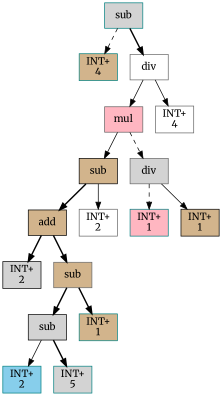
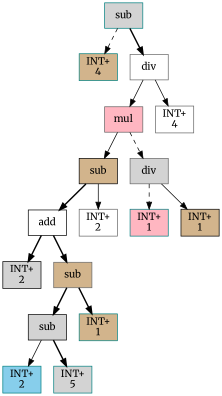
node "add": fillcolor tan -> white
